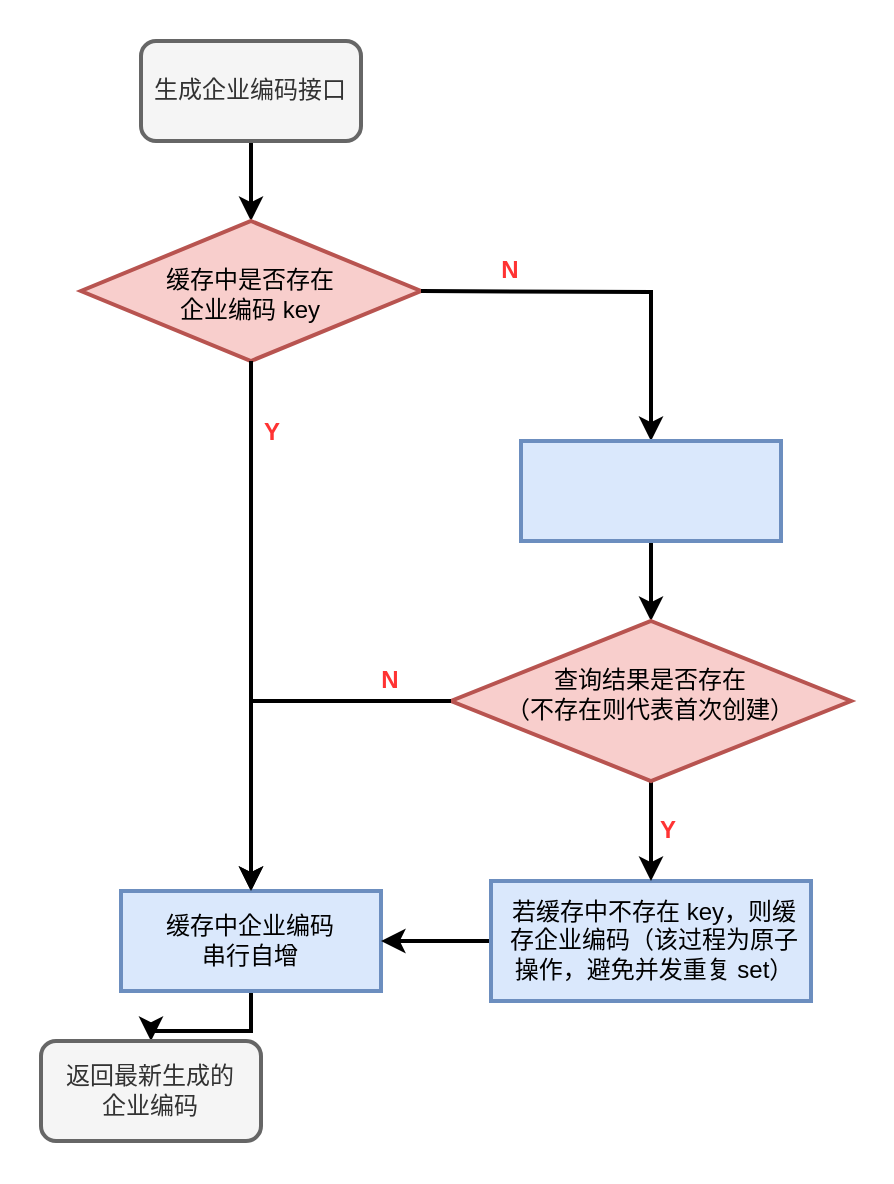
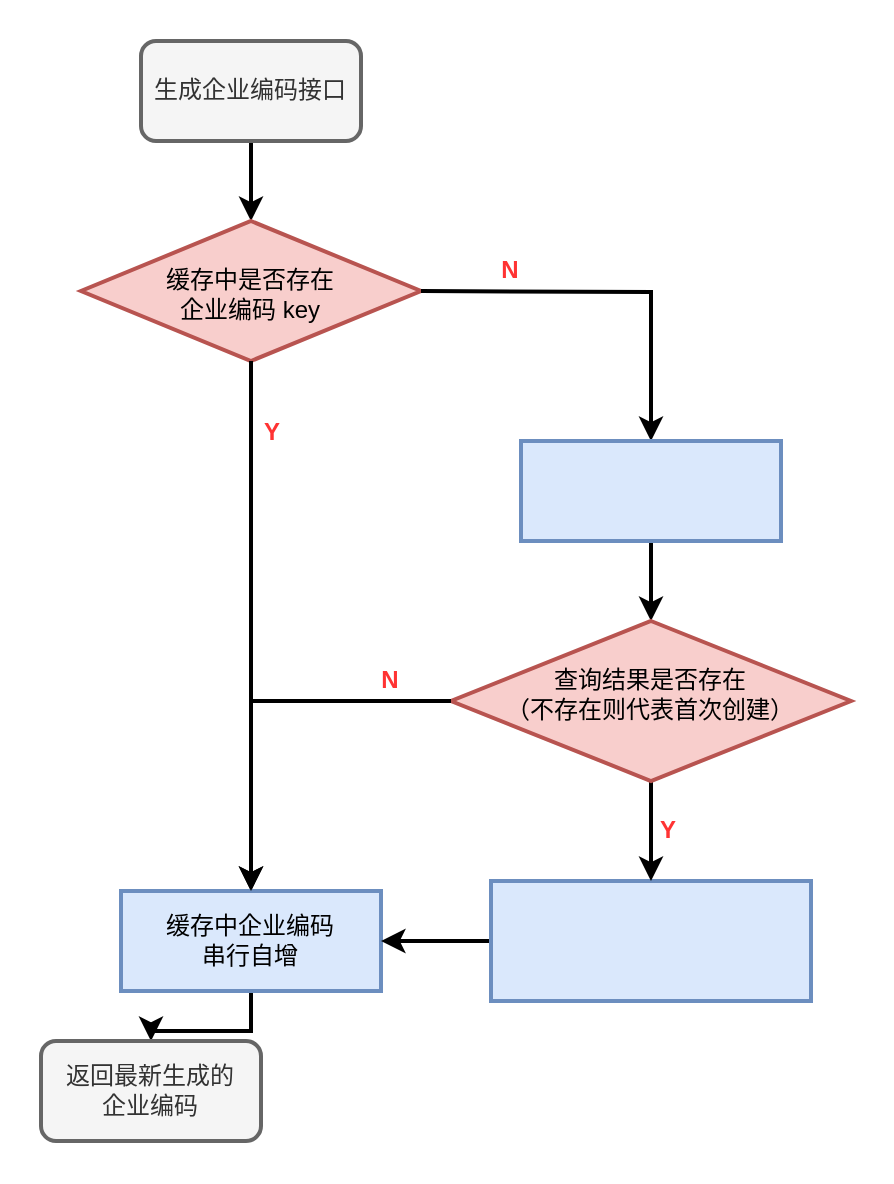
node "若缓存中不存在 key，则缓存企业编码（该过程为原子操作，避免并发重复 set）": removed
